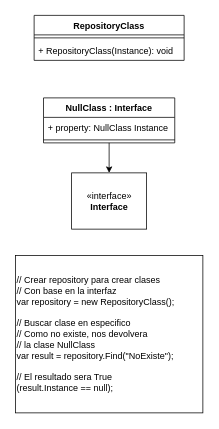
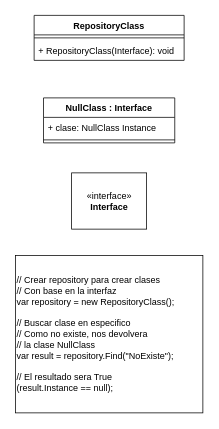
node "+ RepositoryClass(Instance): void": label "+ RepositoryClass(Instance): void" -> "+ RepositoryClass(Interface): void"
node "+ property: NullClass Instance": label "+ property: NullClass Instance" -> "+ clase: NullClass Instance"
edge "NullClass : Interface" -> "«interface» Interface": removed
